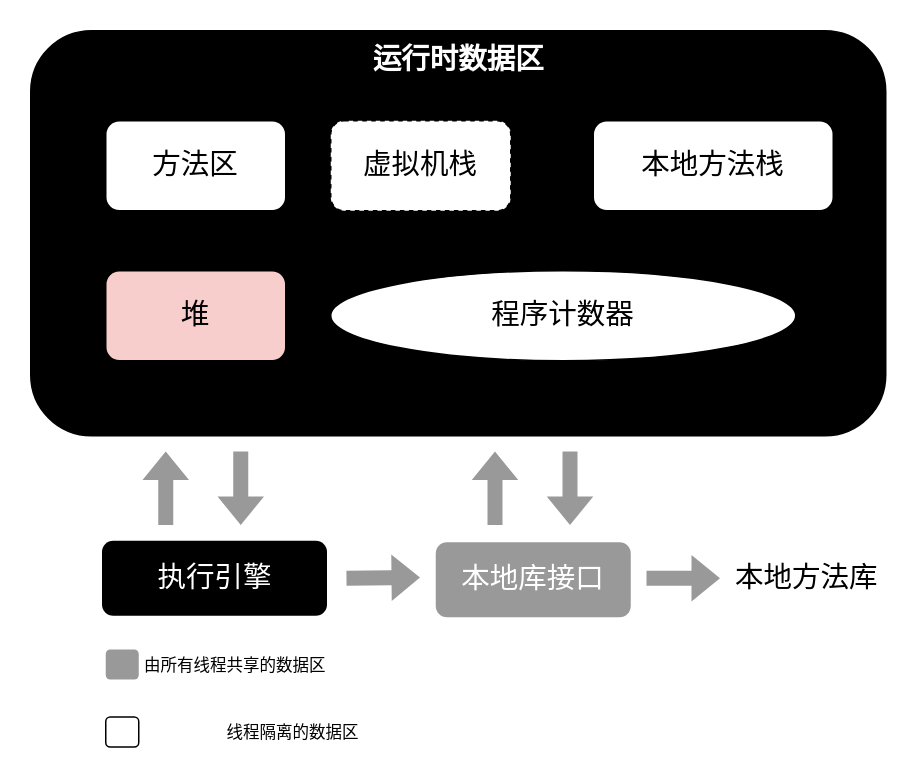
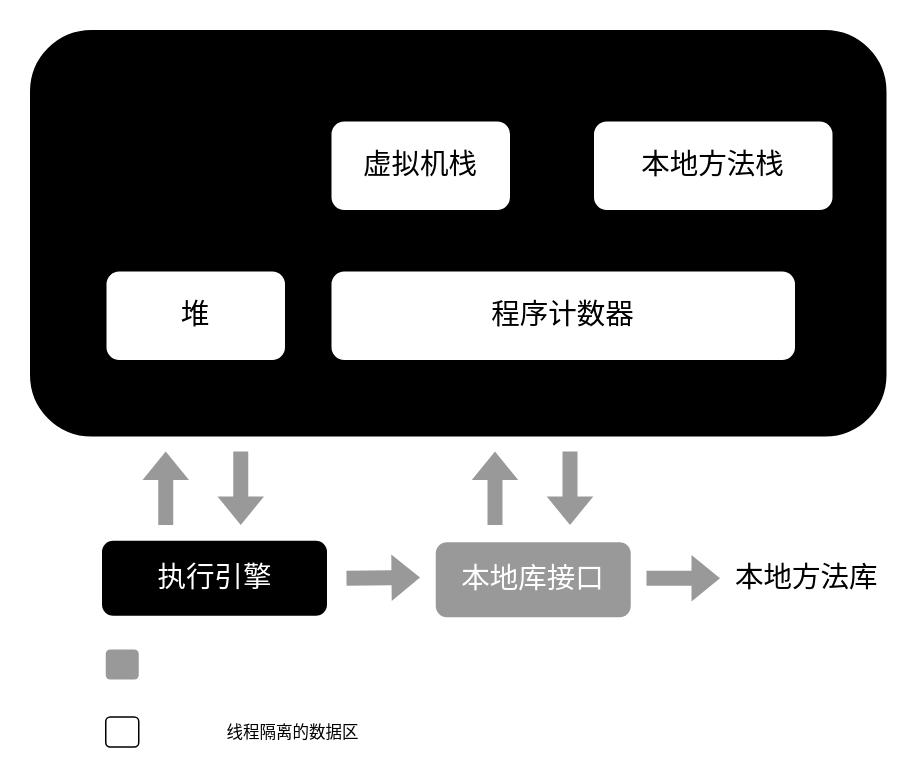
node "运行时数据区": removed
node "方法区": removed
node "虚拟机栈": style dashed -> solid
node "堆": fillcolor #f8cecc -> #ffffff
node "程序计数器": shape ellipse -> rounded rectangle
node "由所有线程共享的数据区": removed
